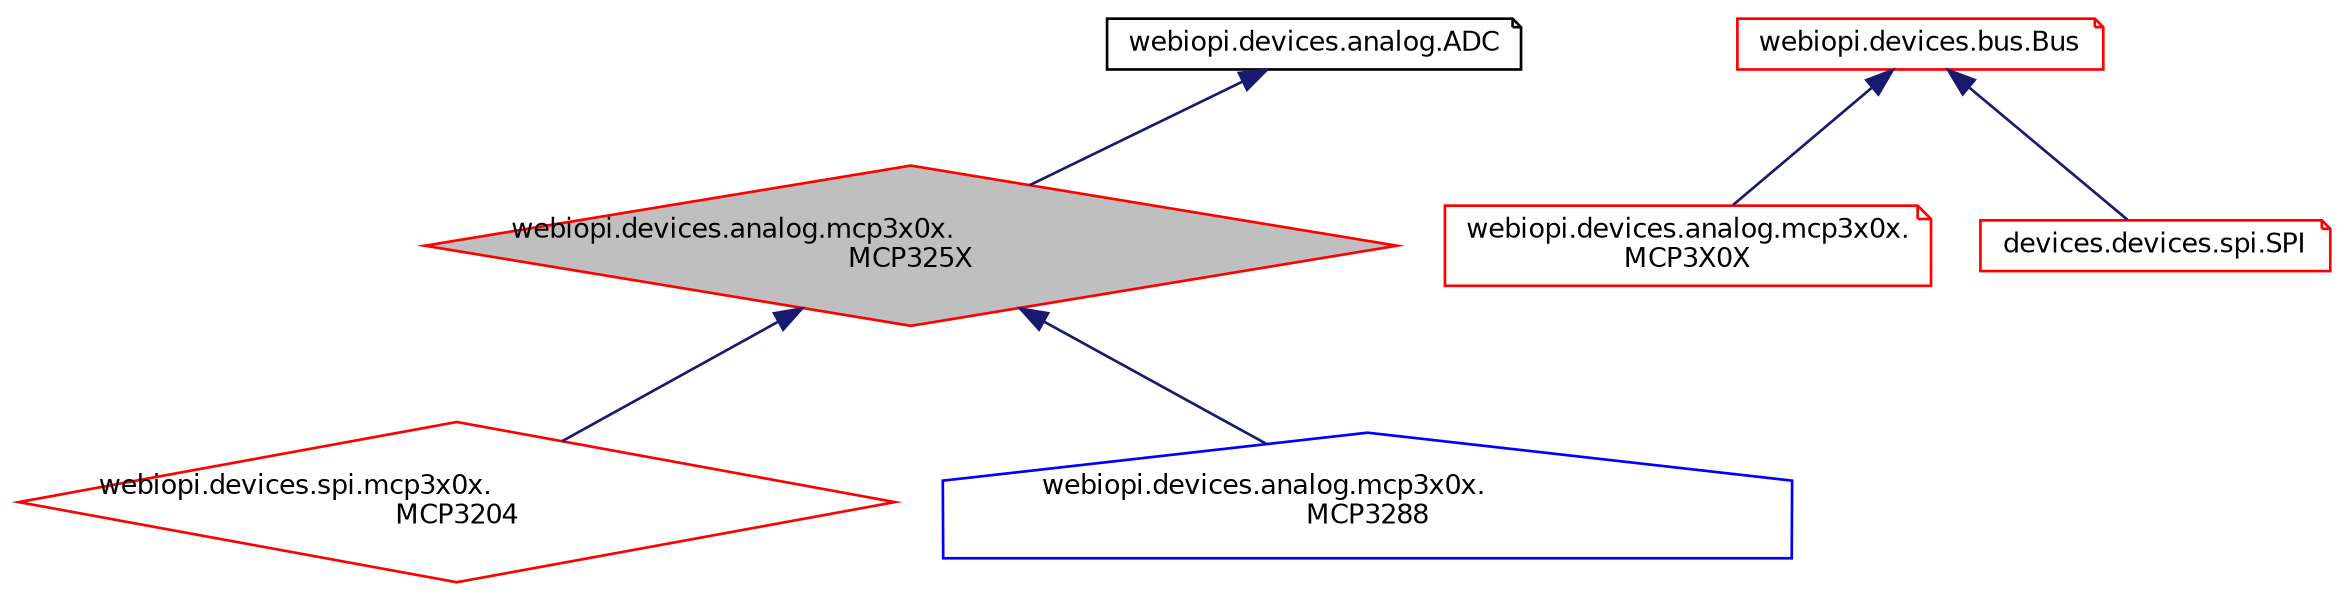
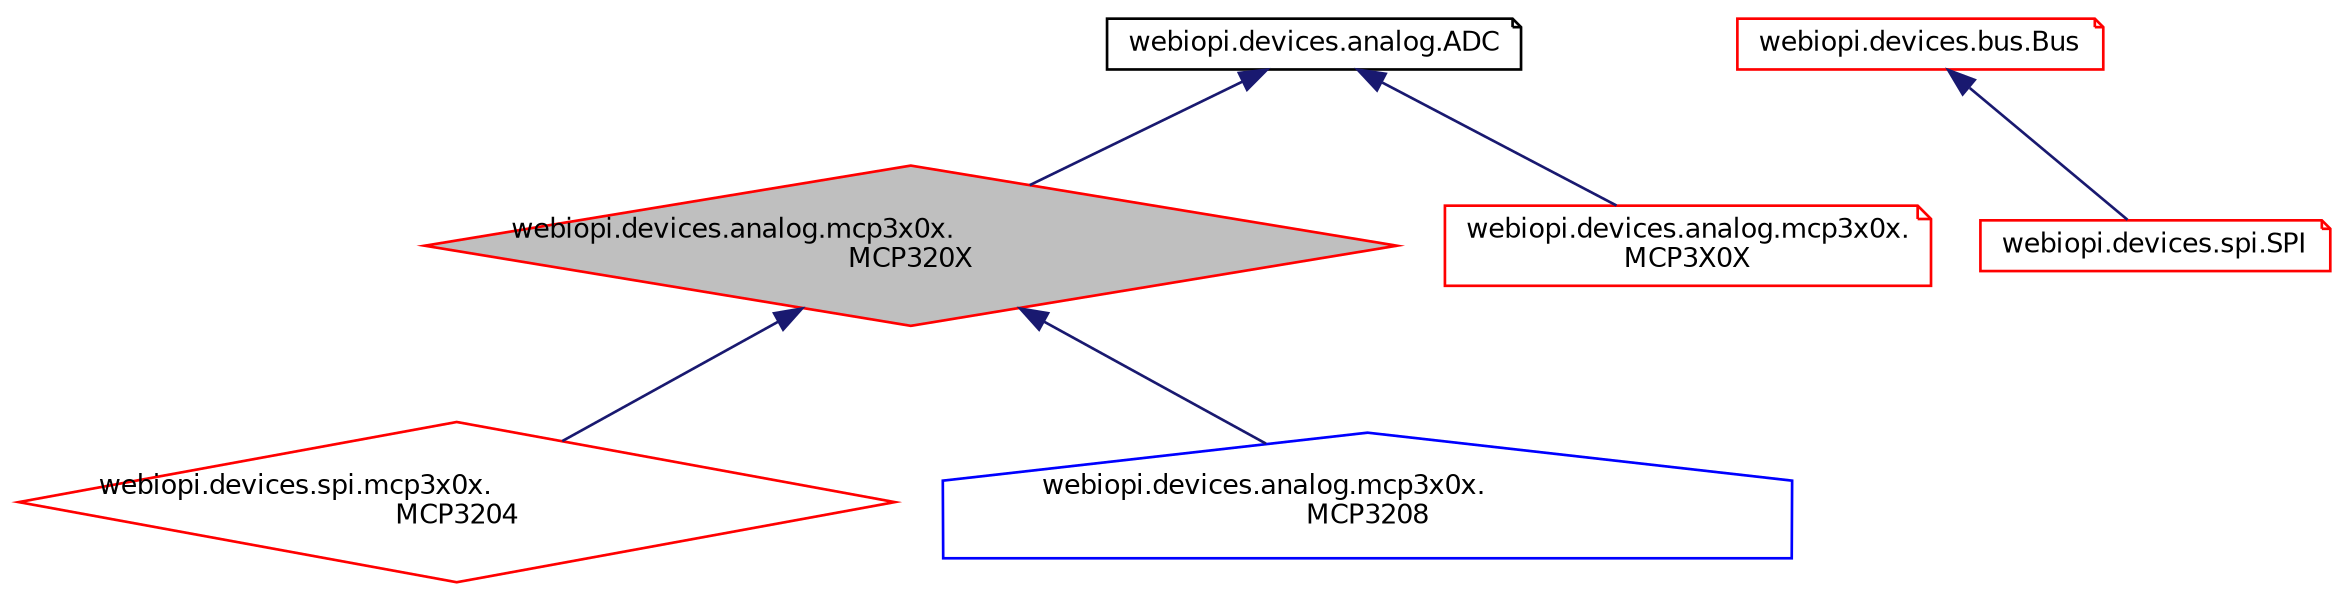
edge "webiopi.devices.analog.mcp3x0x. MCP3X0X" -> "webiopi.devices.bus.Bus": now "webiopi.devices.analog.mcp3x0x. MCP3X0X" -> "webiopi.devices.analog.ADC"
node "webiopi.devices.analog.mcp3x0x. MCP325X": label "webiopi.devices.analog.mcp3x0x. MCP325X" -> "webiopi.devices.analog.mcp3x0x. MCP320X"
node "devices.devices.spi.SPI": label "devices.devices.spi.SPI" -> "webiopi.devices.spi.SPI"
node "webiopi.devices.analog.mcp3x0x. MCP3288": label "webiopi.devices.analog.mcp3x0x. MCP3288" -> "webiopi.devices.analog.mcp3x0x. MCP3208"
